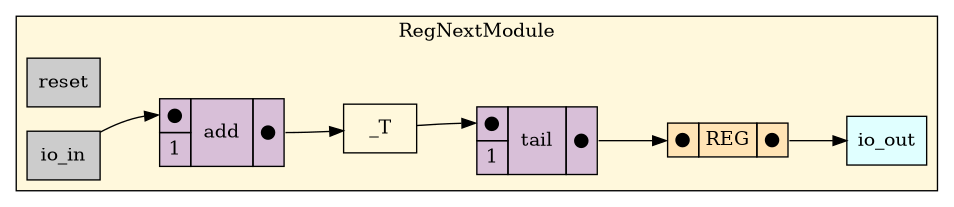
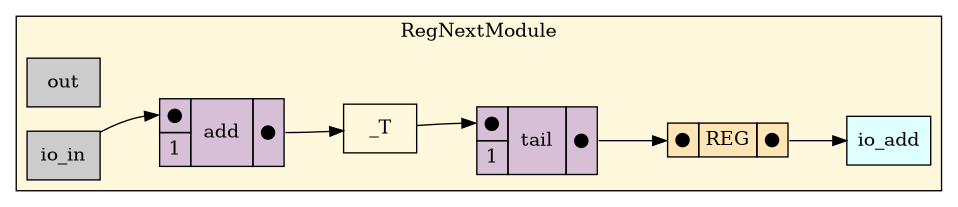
node "reset": label "reset" -> "out"
node "io_out": label "io_out" -> "io_add"
